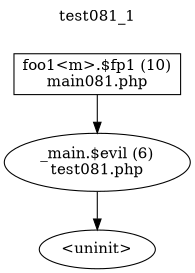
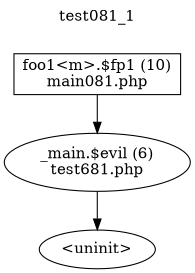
node "_main.$evil (6) test081.php": label "_main.$evil (6) test081.php" -> "_main.$evil (6) test681.php"
